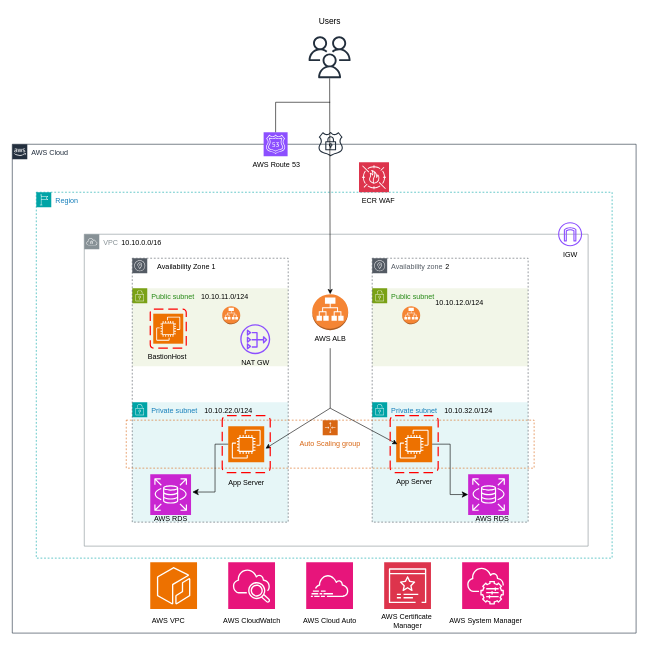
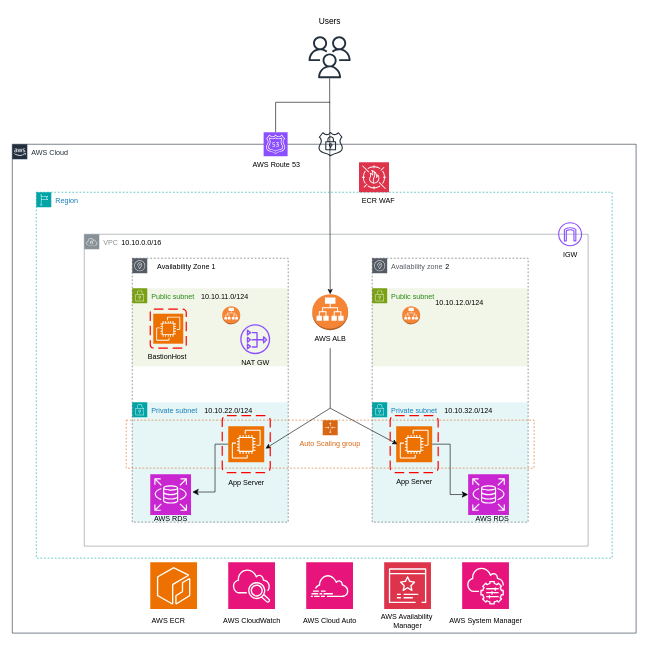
node "AWS VPC": label "AWS VPC" -> "AWS ECR"
node "AWS Certificate Manager": label "AWS Certificate Manager" -> "AWS Availability Manager"
